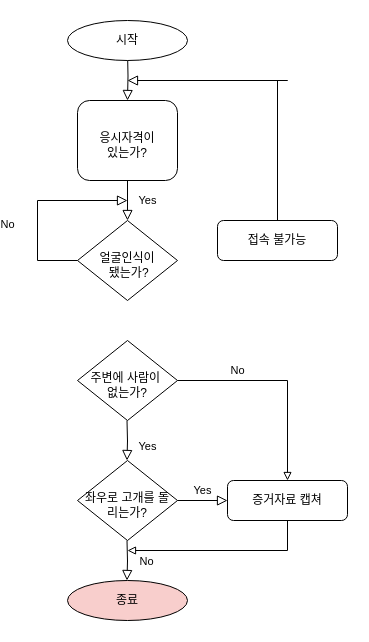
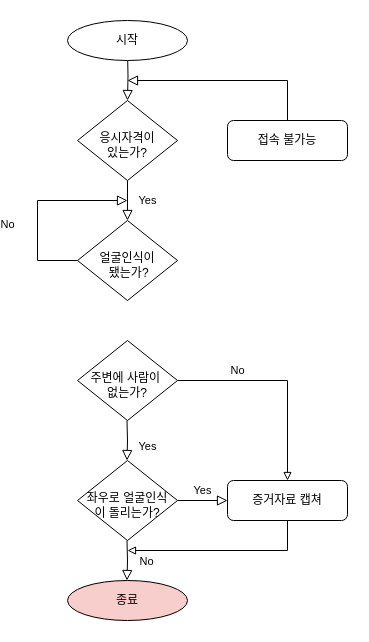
node "응시자격이 있는가?": shape rounded rectangle -> diamond
node "접속 불가능": moved (278, 241) -> (288, 141)
node "좌우로 고개를 돌리는가?": label "좌우로 고개를 돌리는가?" -> "좌우로 얼굴인식이 돌리는가?"
